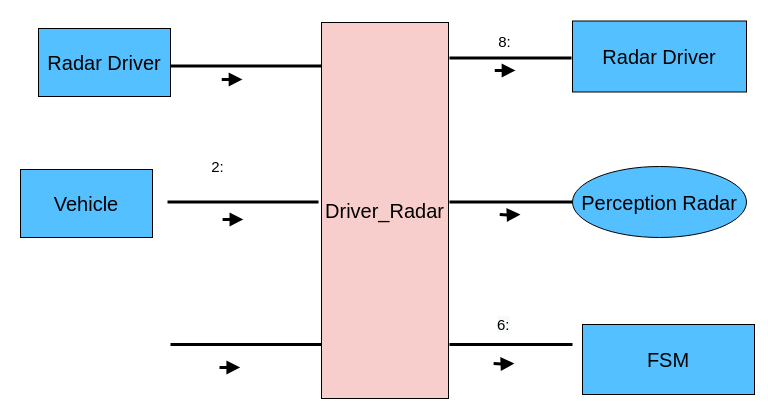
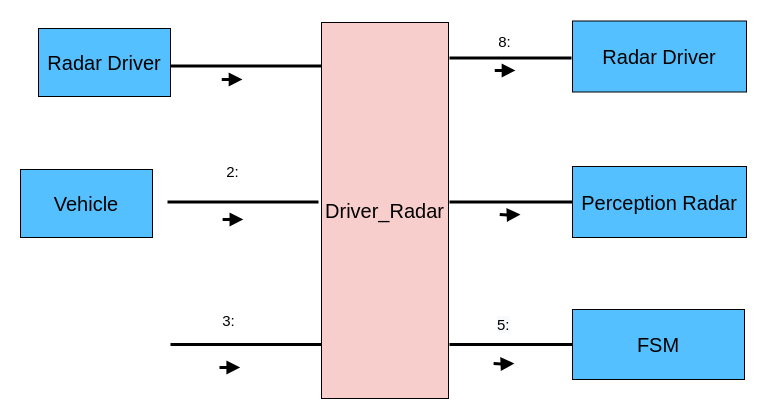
node "2:": moved (217, 165) -> (232, 170)
node "Perception Radar": shape ellipse -> rectangle
node "3:": added
node "6:": label "6:" -> "5:"
node "FSM": moved (669, 360) -> (659, 345)
